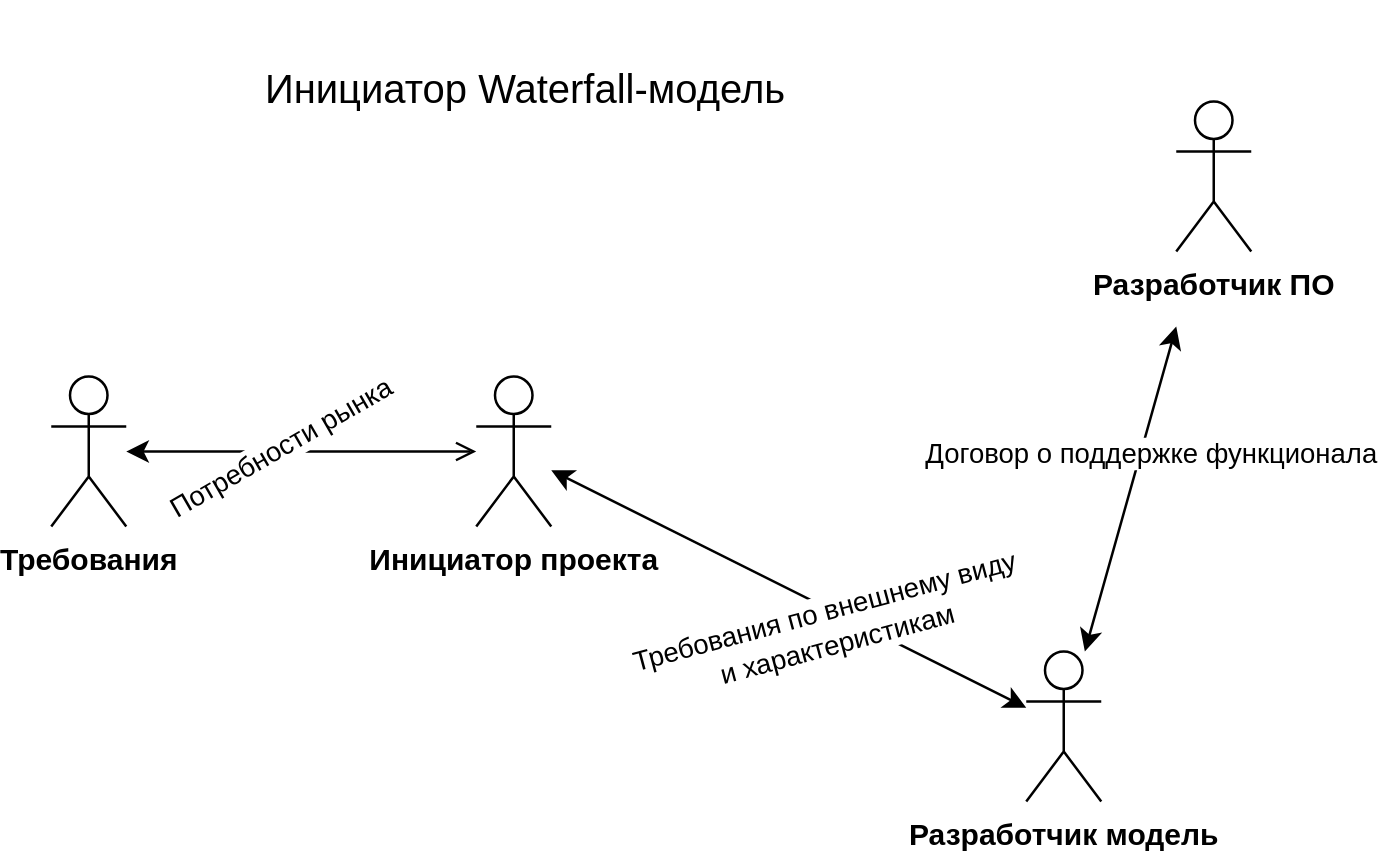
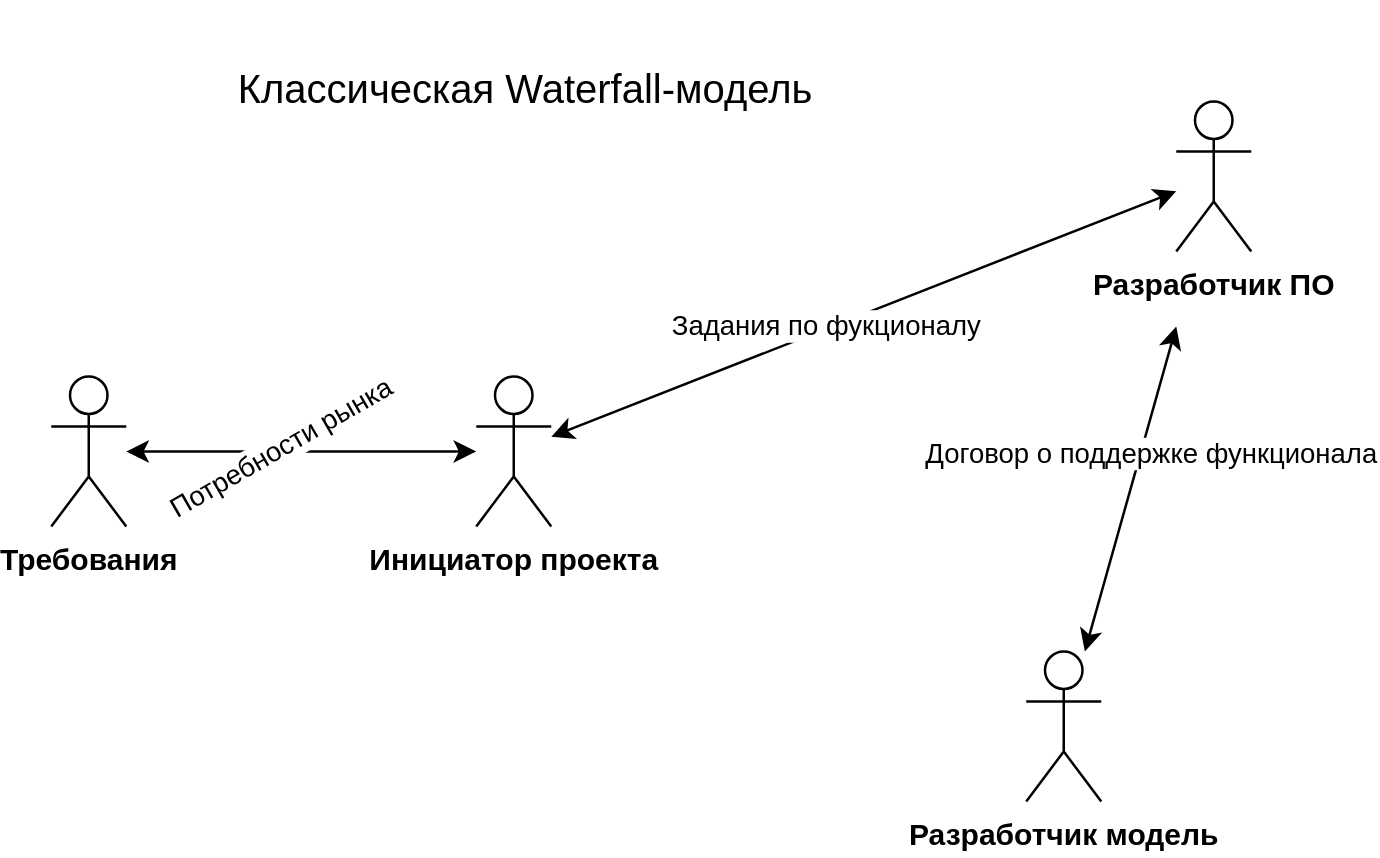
node "Инициатор Waterfall-модель": label "Инициатор Waterfall-модель" -> "Классическая Waterfall-модель"
edge "Разработчик ПО" -- "Инициатор проекта": added, label "Задания по фукционалу"
edge "Требования" -- "Инициатор проекта": arrowhead open -> classic
edge "Инициатор проекта" -- "Разработчик модель": removed, label "Требования по внешнему виду и характеристикам"
